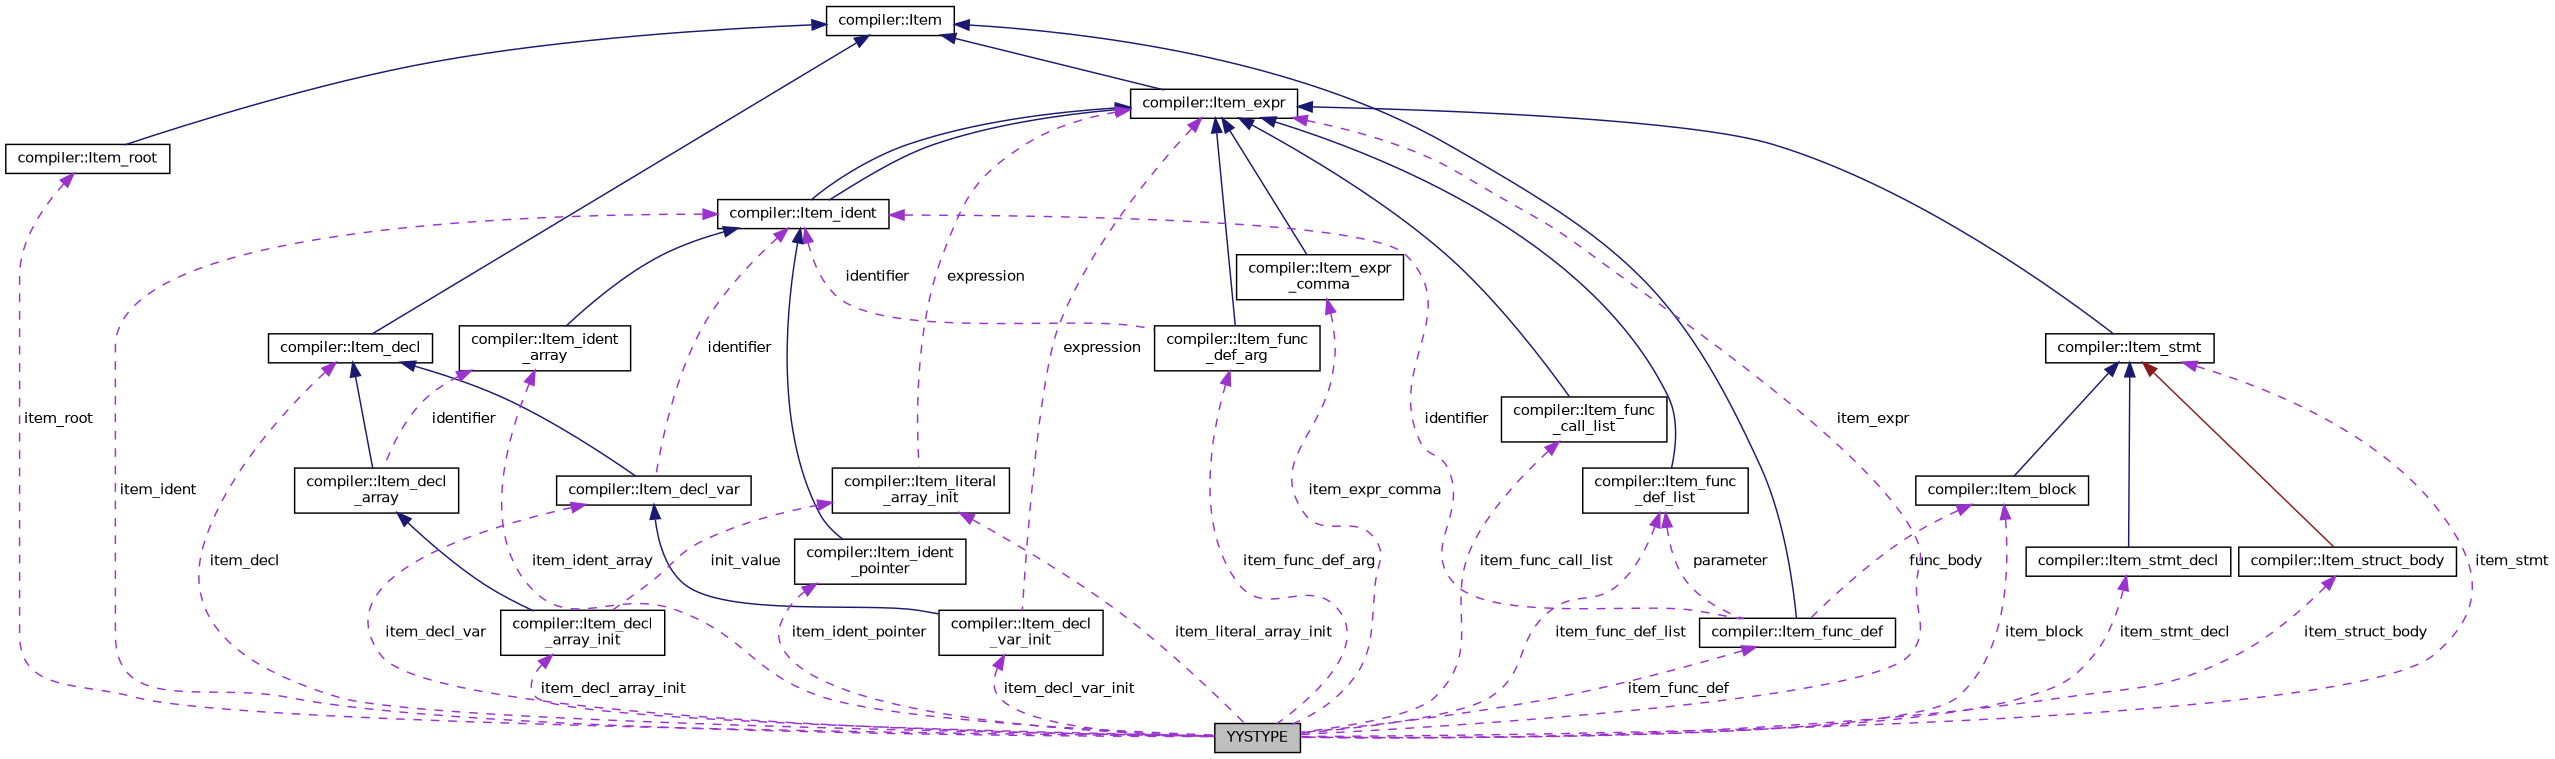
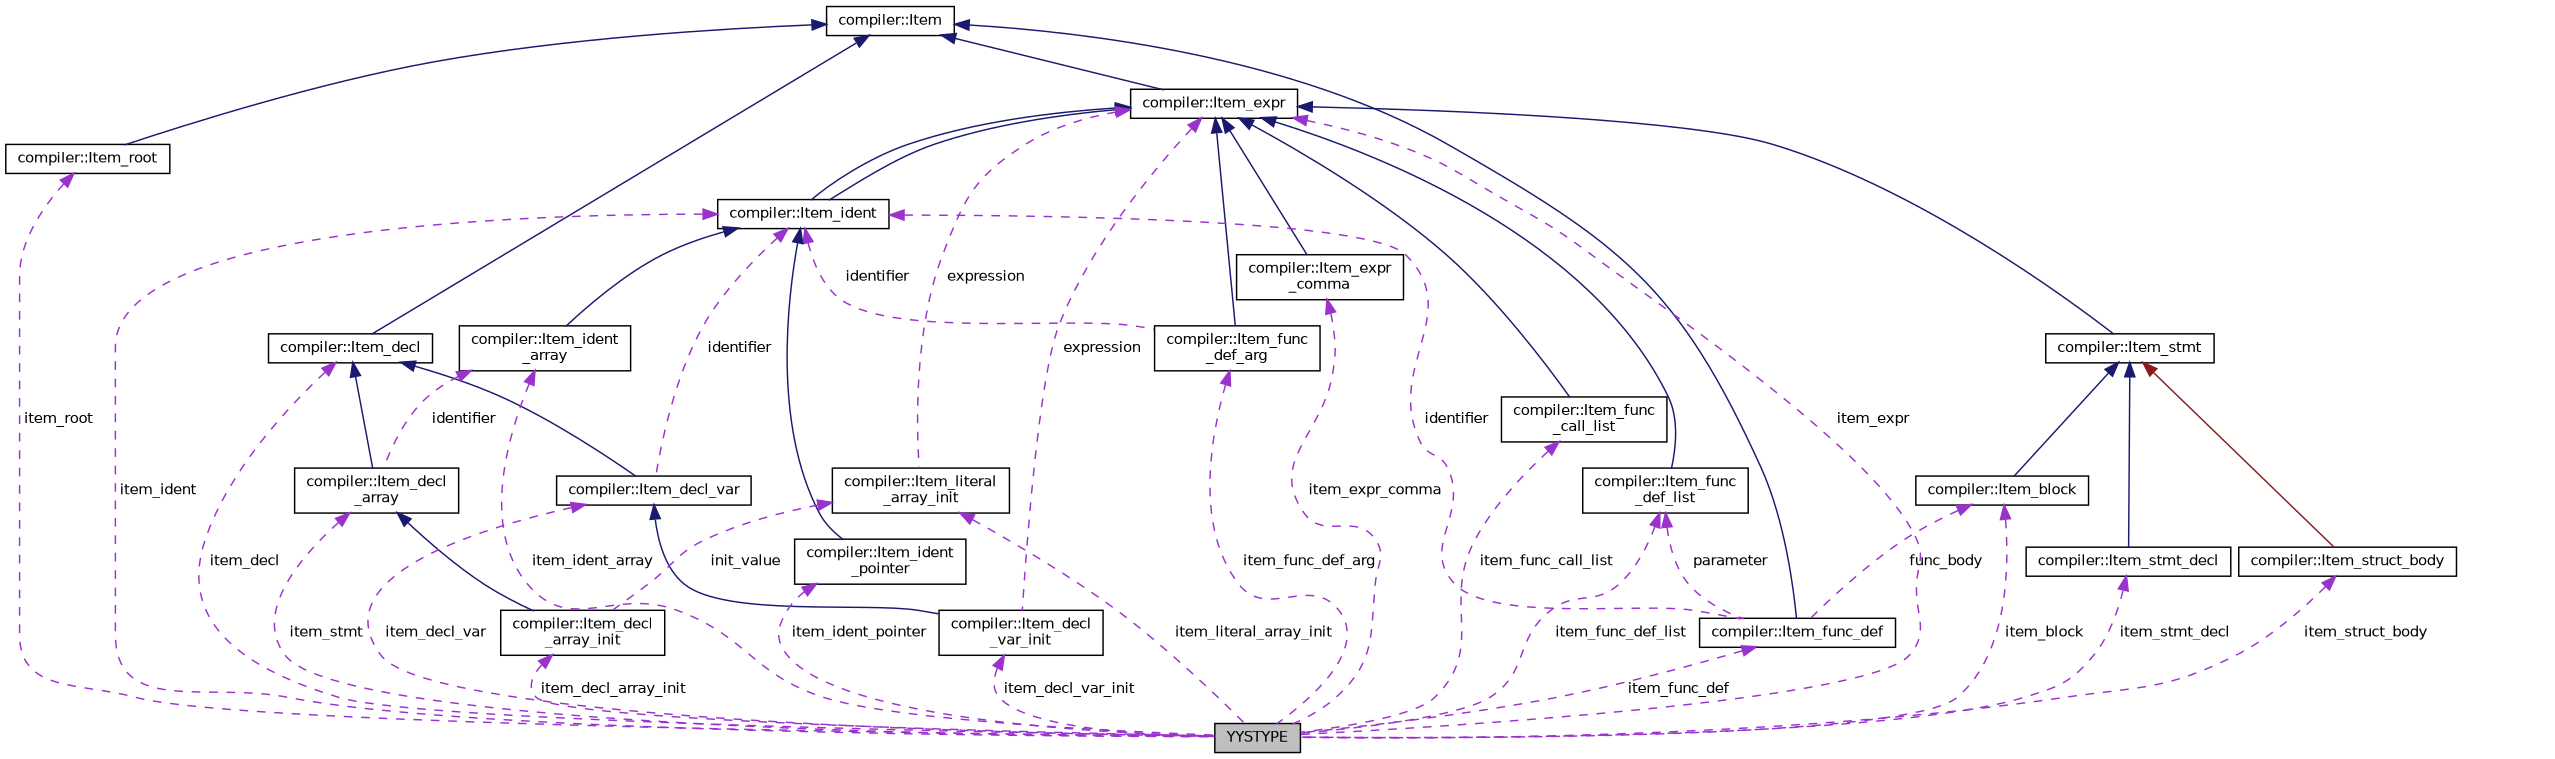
edge "YYSTYPE" -> "compiler::Item_stmt": now "YYSTYPE" -> "compiler::Item_decl _array"
